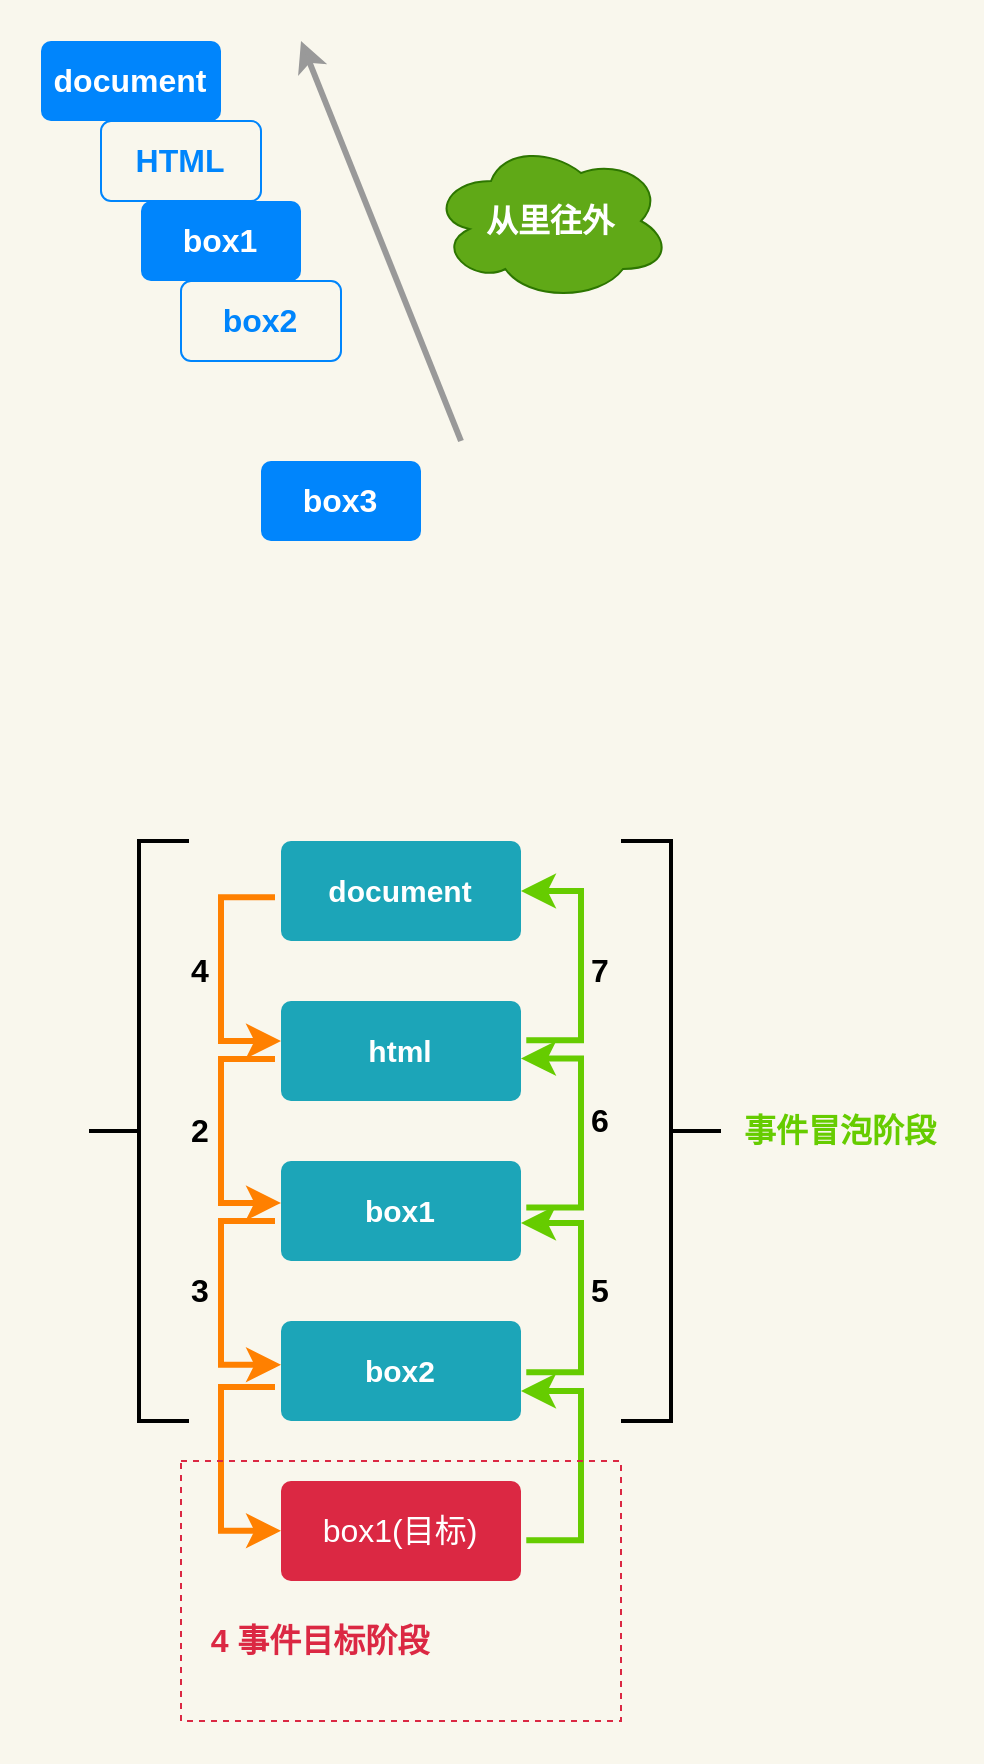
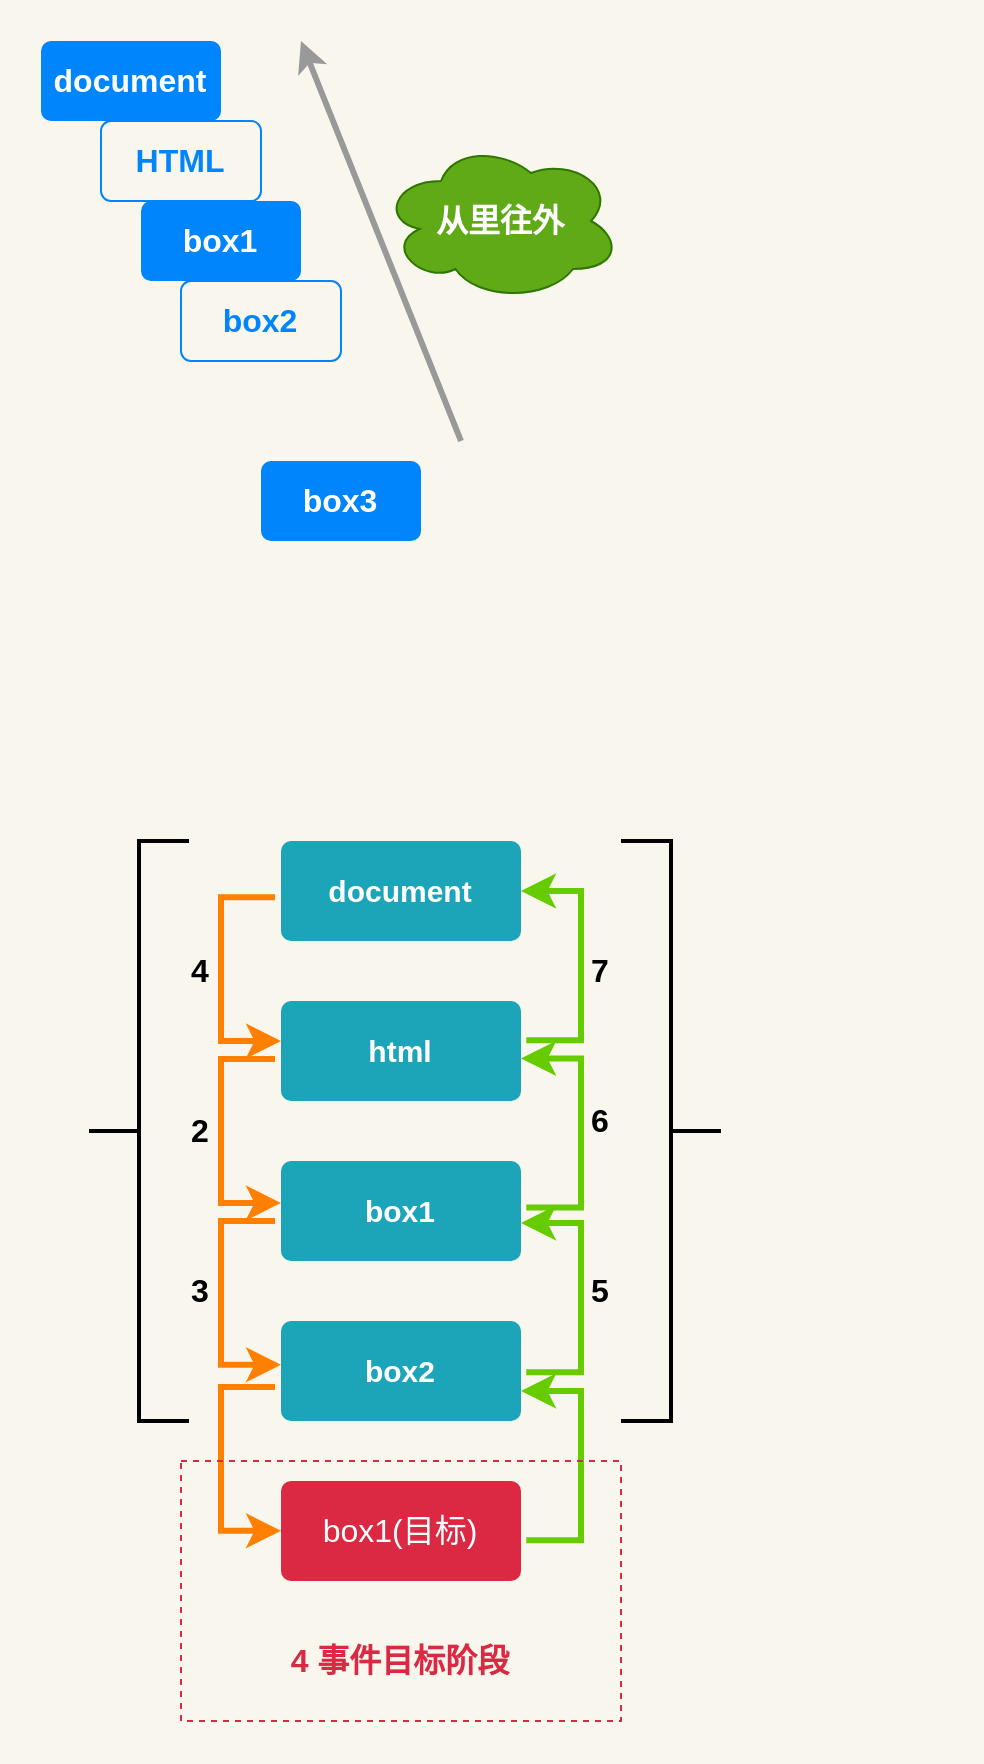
node "从里往外": moved (551, 221) -> (501, 221)
node "事件冒泡阶段": removed
node "4 事件目标阶段": moved (321, 1641) -> (401, 1661)
